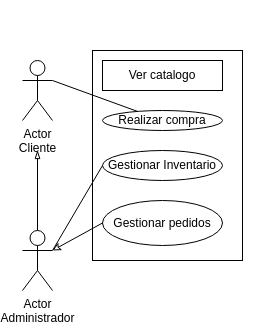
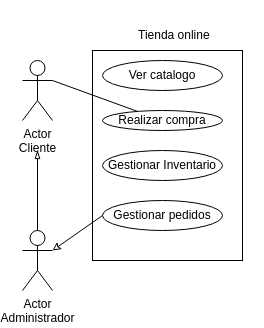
node "Tienda online": added
node "Ver catalogo": shape rectangle -> ellipse
edge "Gestionar Inventario" -- "Actor Administrador": removed
node "Gestionar pedidos": size 120x45 -> 120x30
